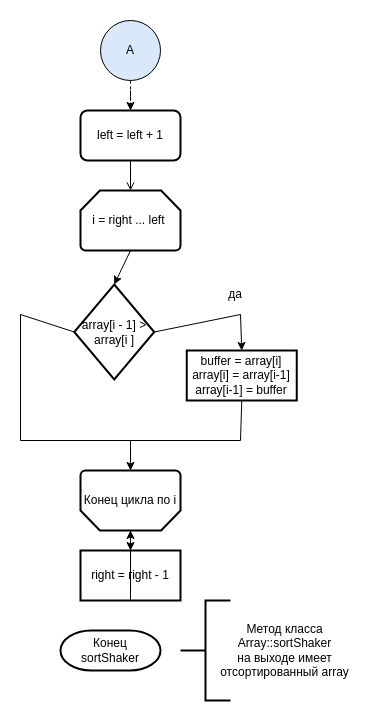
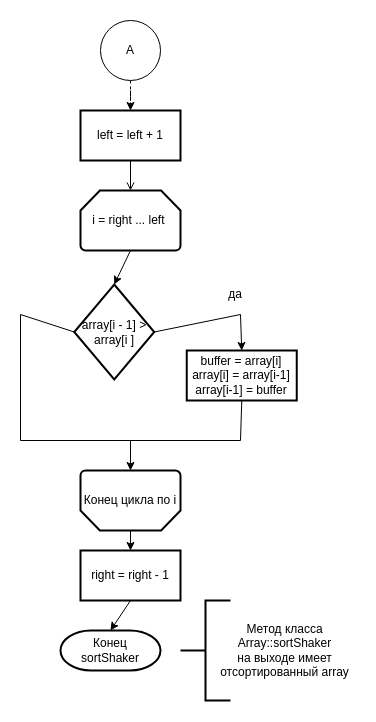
node "A": fillcolor #dae8fc -> #ffffff
node "left = left + 1": shape rounded rectangle -> rectangle
edge "right = right - 1" -> "Конец цикла по i": now "right = right - 1" -> "Конец sortShaker"
